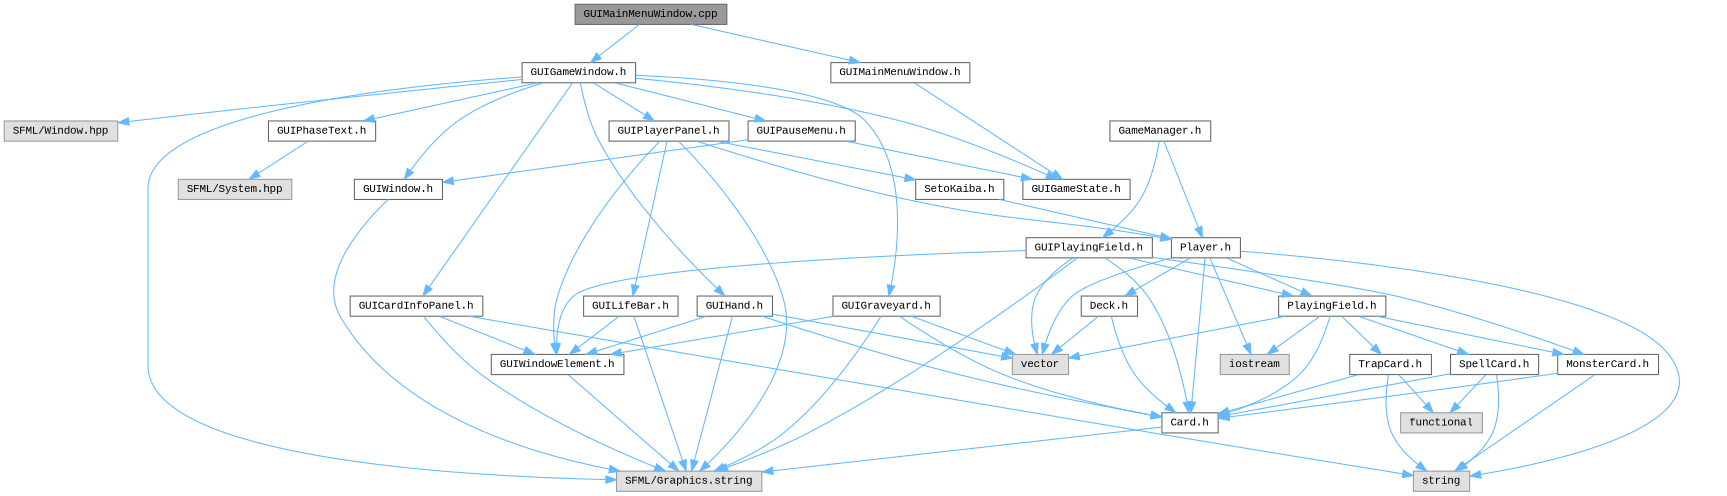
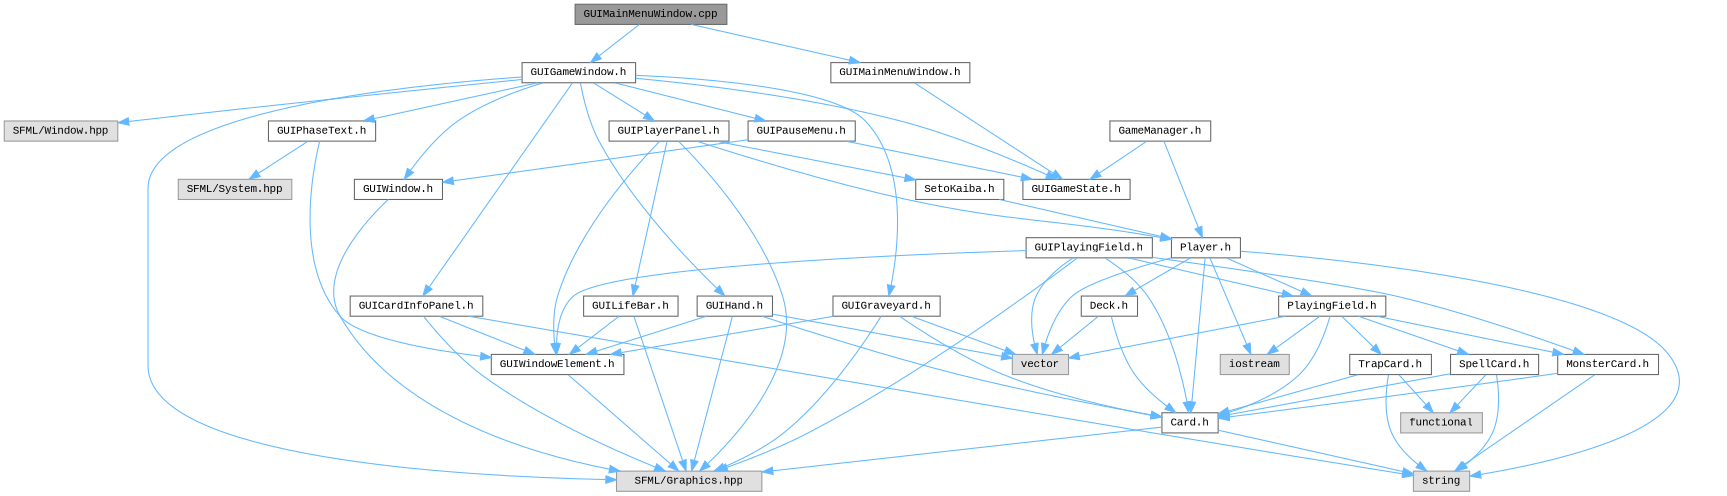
edge "GameManager.h" -> "GUIPlayingField.h": now "GameManager.h" -> "GUIGameState.h"
edge "GUIPhaseText.h" -> "GUIWindowElement.h": added
edge "Card.h" -> "string": added
node "SFML/Graphics.string": label "SFML/Graphics.string" -> "SFML/Graphics.hpp"
